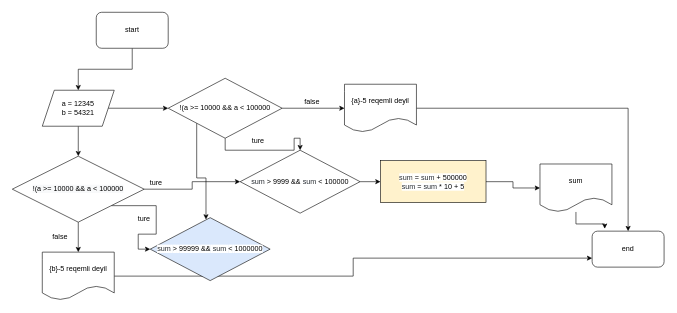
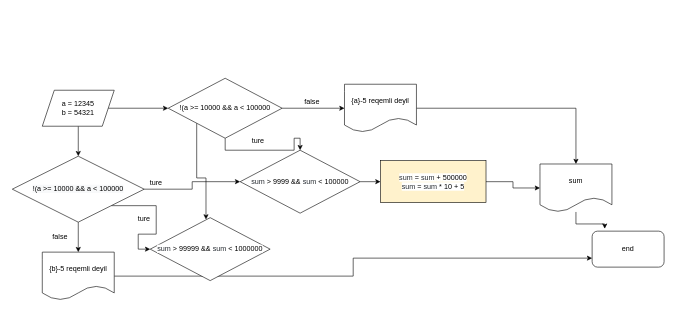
node "start": removed
edge "start" -> "a = 12345 b = 54321": removed
edge "{a}-5 reqemli deyil" -> "end": now "{a}-5 reqemli deyil" -> "sum"
node "sum > 99999 && sum < 1000000": fillcolor #dae8fc -> #ffffff
